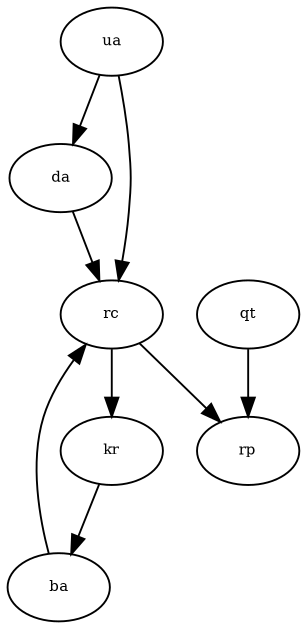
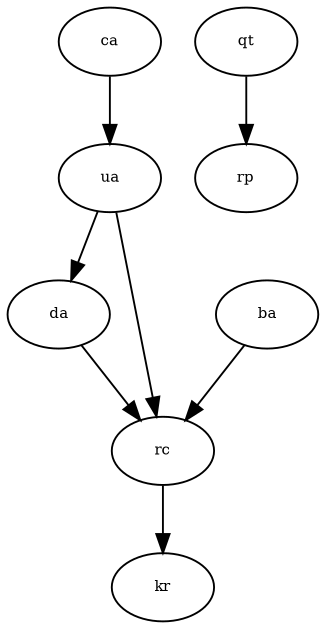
node "ca": added
edge "rc" -> "rp": removed
edge "kr" -> "ba": removed
